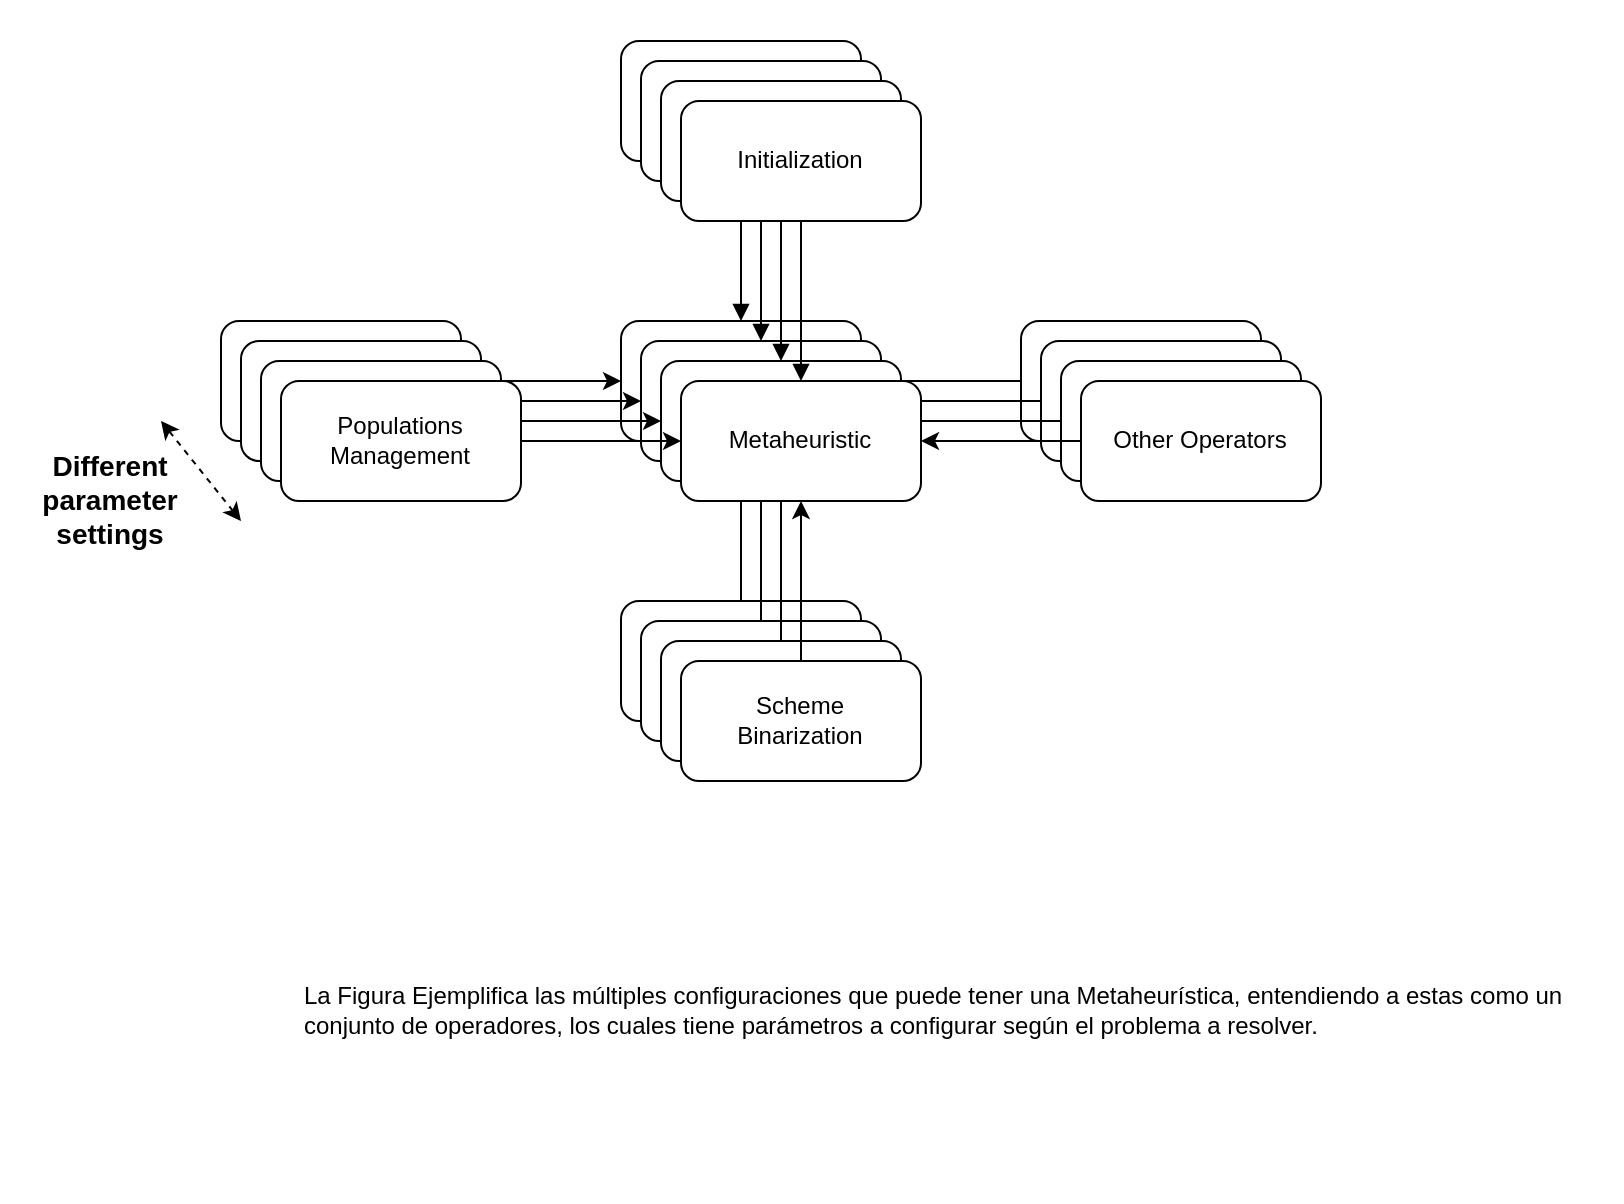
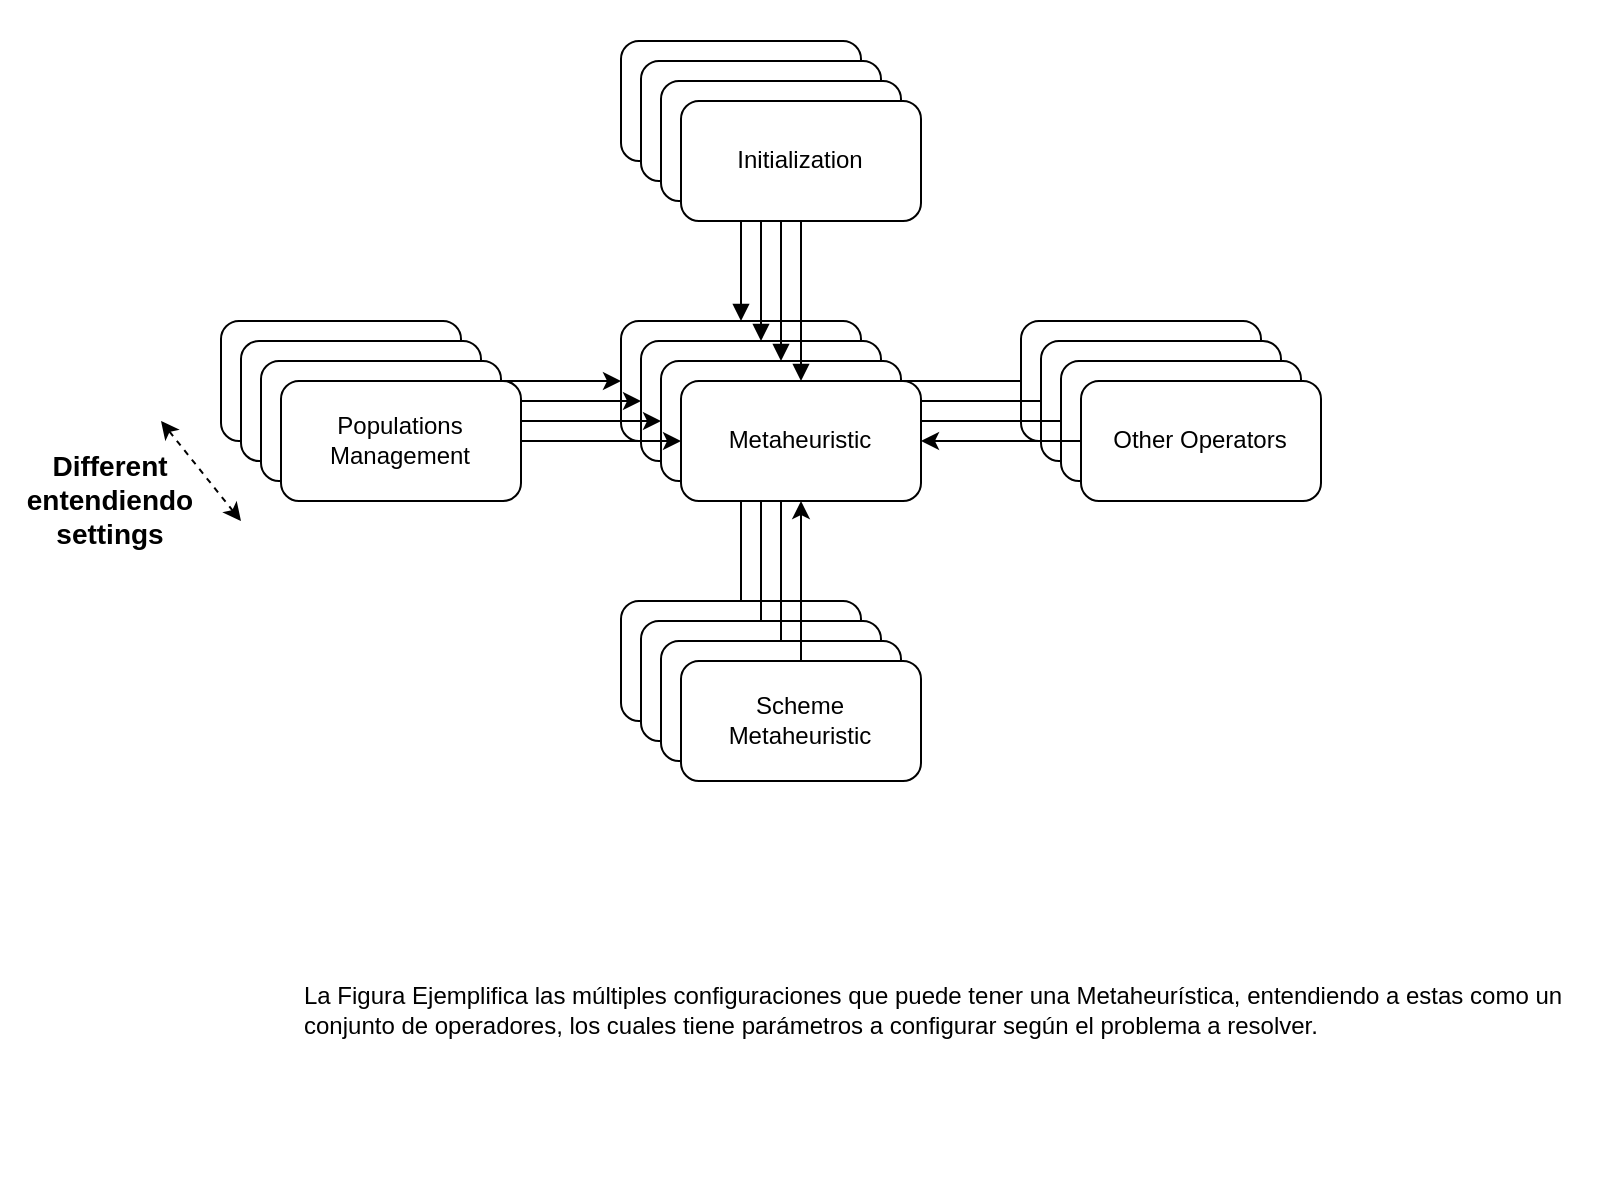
node "Different parameter settings": label "Different parameter settings" -> "Different entendiendo settings"
node "Scheme Binarization": label "Scheme Binarization" -> "Scheme Metaheuristic"
